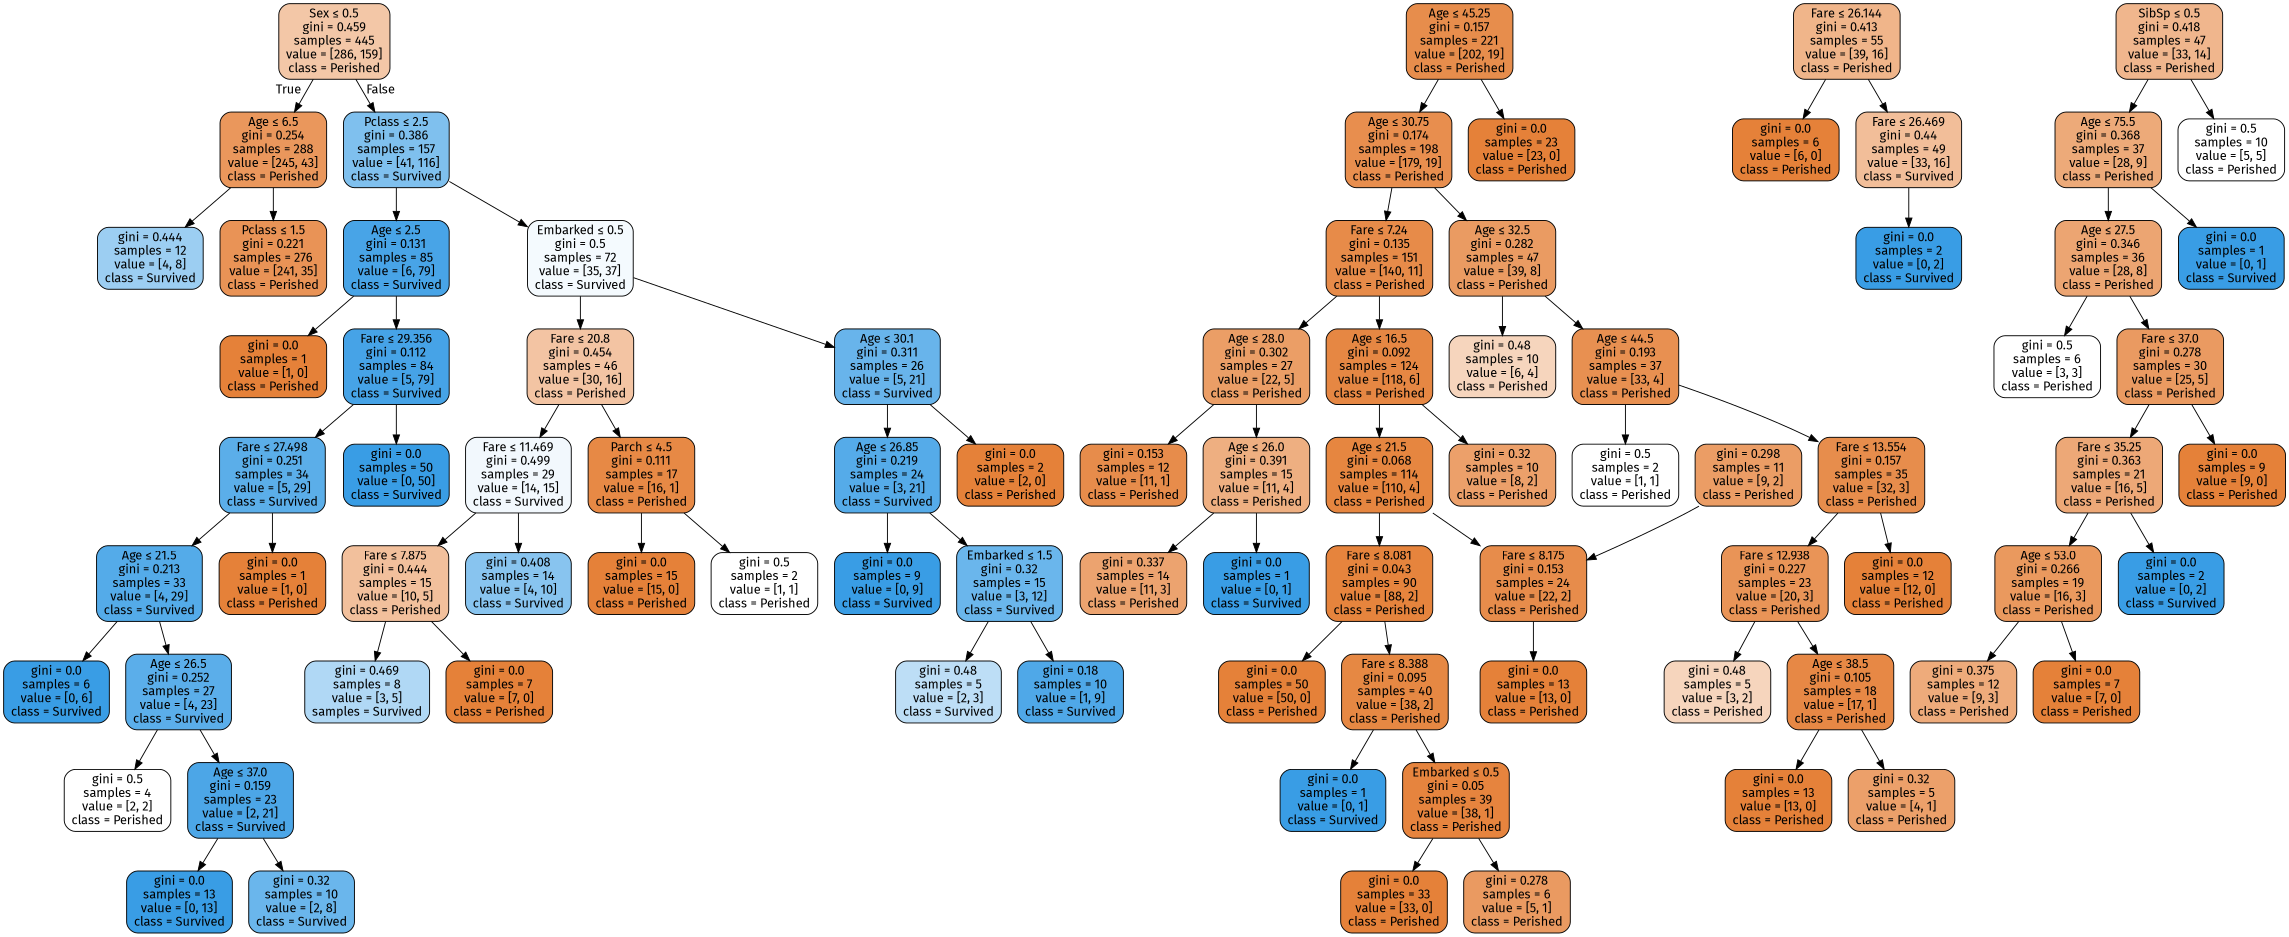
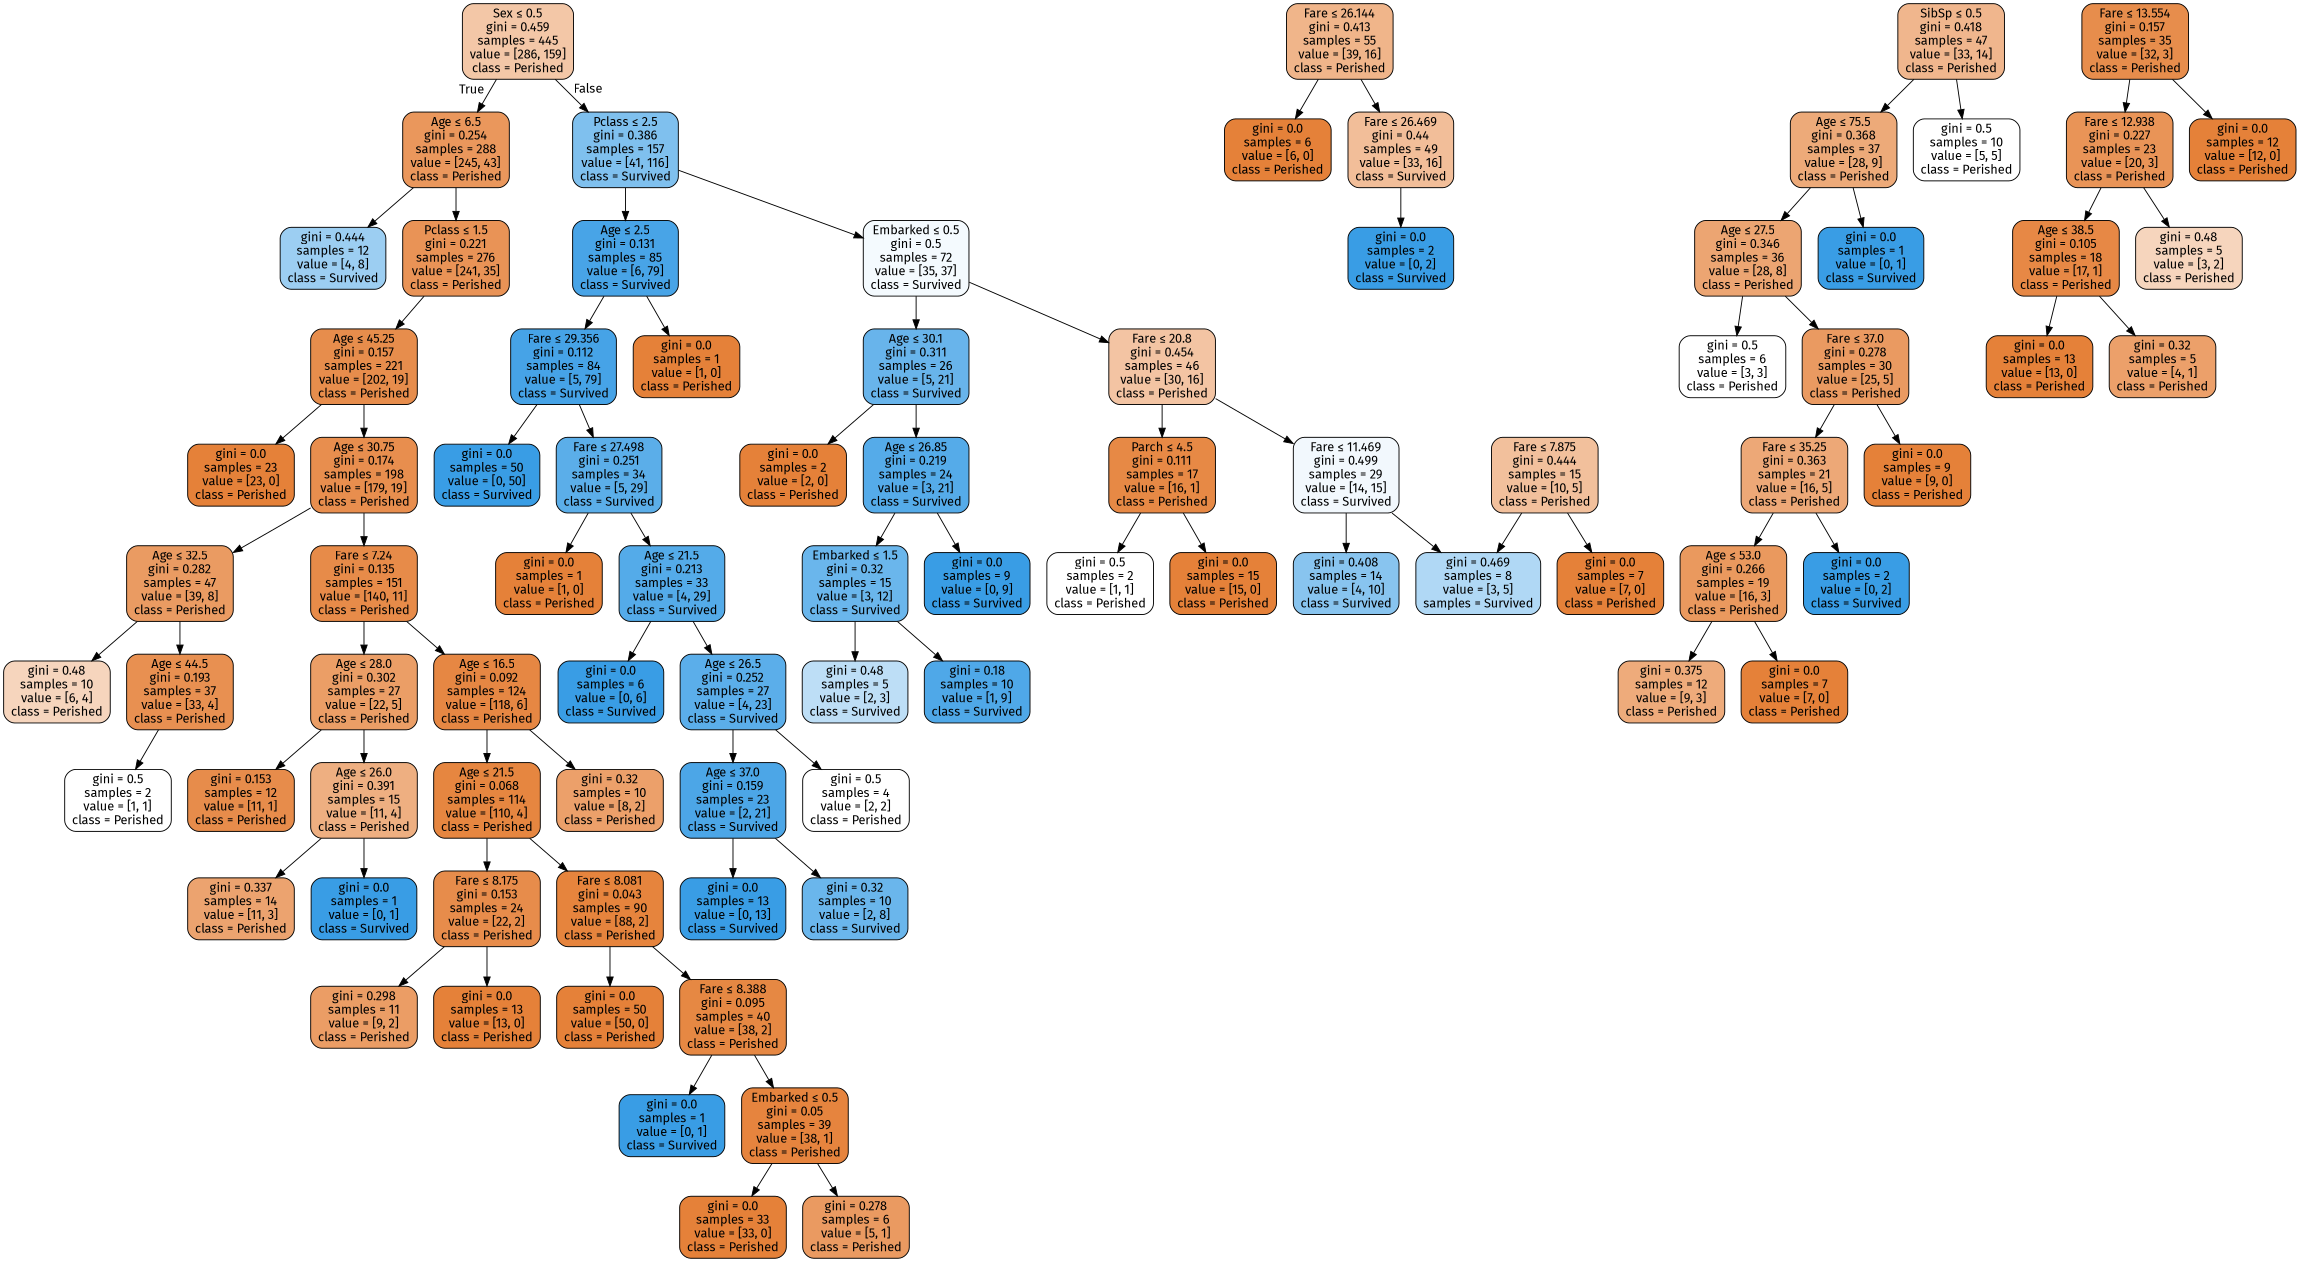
edge "Pclass ≤ 1.5" -> "Age ≤ 45.25": added
edge "Age ≤ 44.5" -> "Fare ≤ 13.554": removed
edge "Fare ≤ 11.469" -> "Fare ≤ 7.875": now "Fare ≤ 11.469" -> "gini = 0.469"
edge "gini = 0.298" -> "Fare ≤ 8.175": reversed
